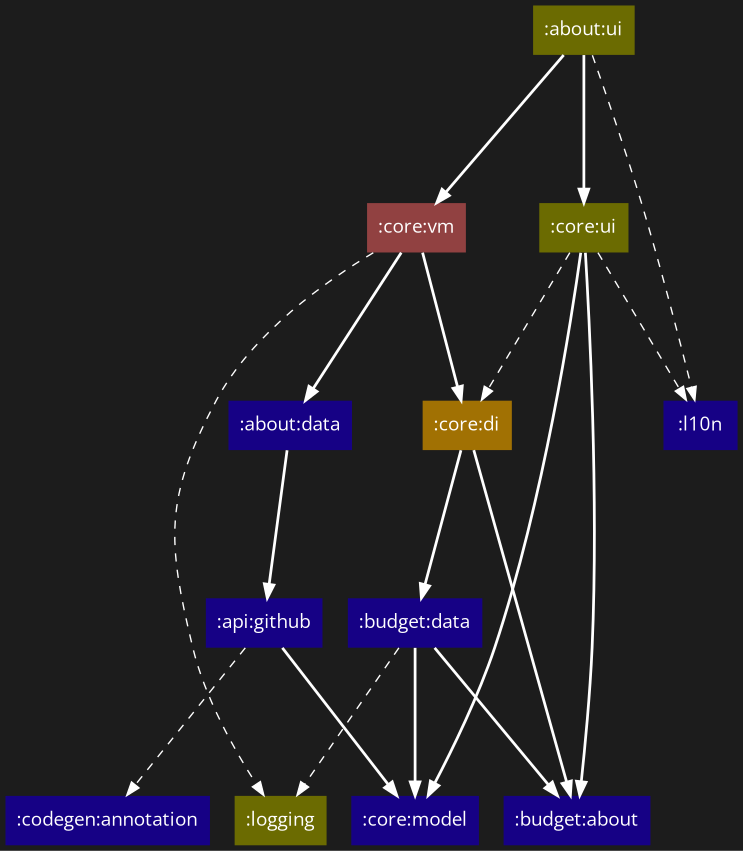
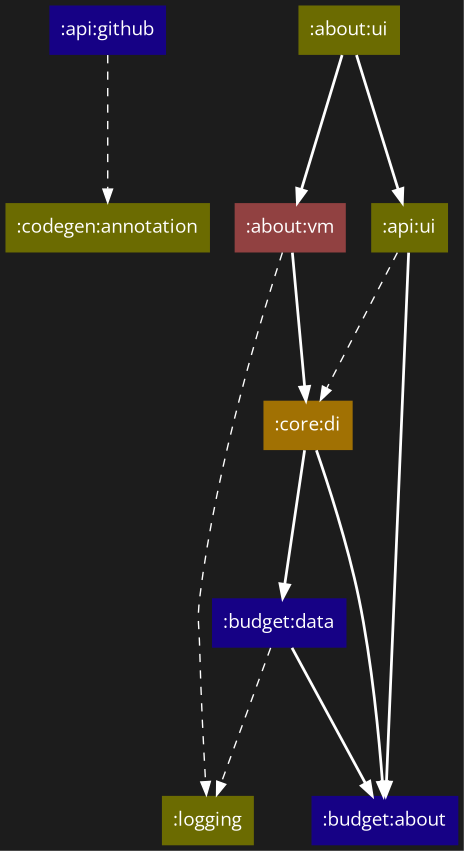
node ":core:vm": label ":core:vm" -> ":about:vm"
node ":core:ui": label ":core:ui" -> ":api:ui"
node ":about:data": removed
node ":l10n": removed
node ":codegen:annotation": fillcolor #160185 -> #6b6b01
node ":core:model": removed
